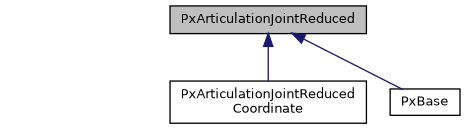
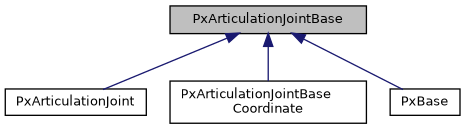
node "PxArticulationJointReduced": label "PxArticulationJointReduced" -> "PxArticulationJointBase"
node "PxArticulationJoint": added
node "PxArticulationJointReduced Coordinate": label "PxArticulationJointReduced Coordinate" -> "PxArticulationJointBase Coordinate"
